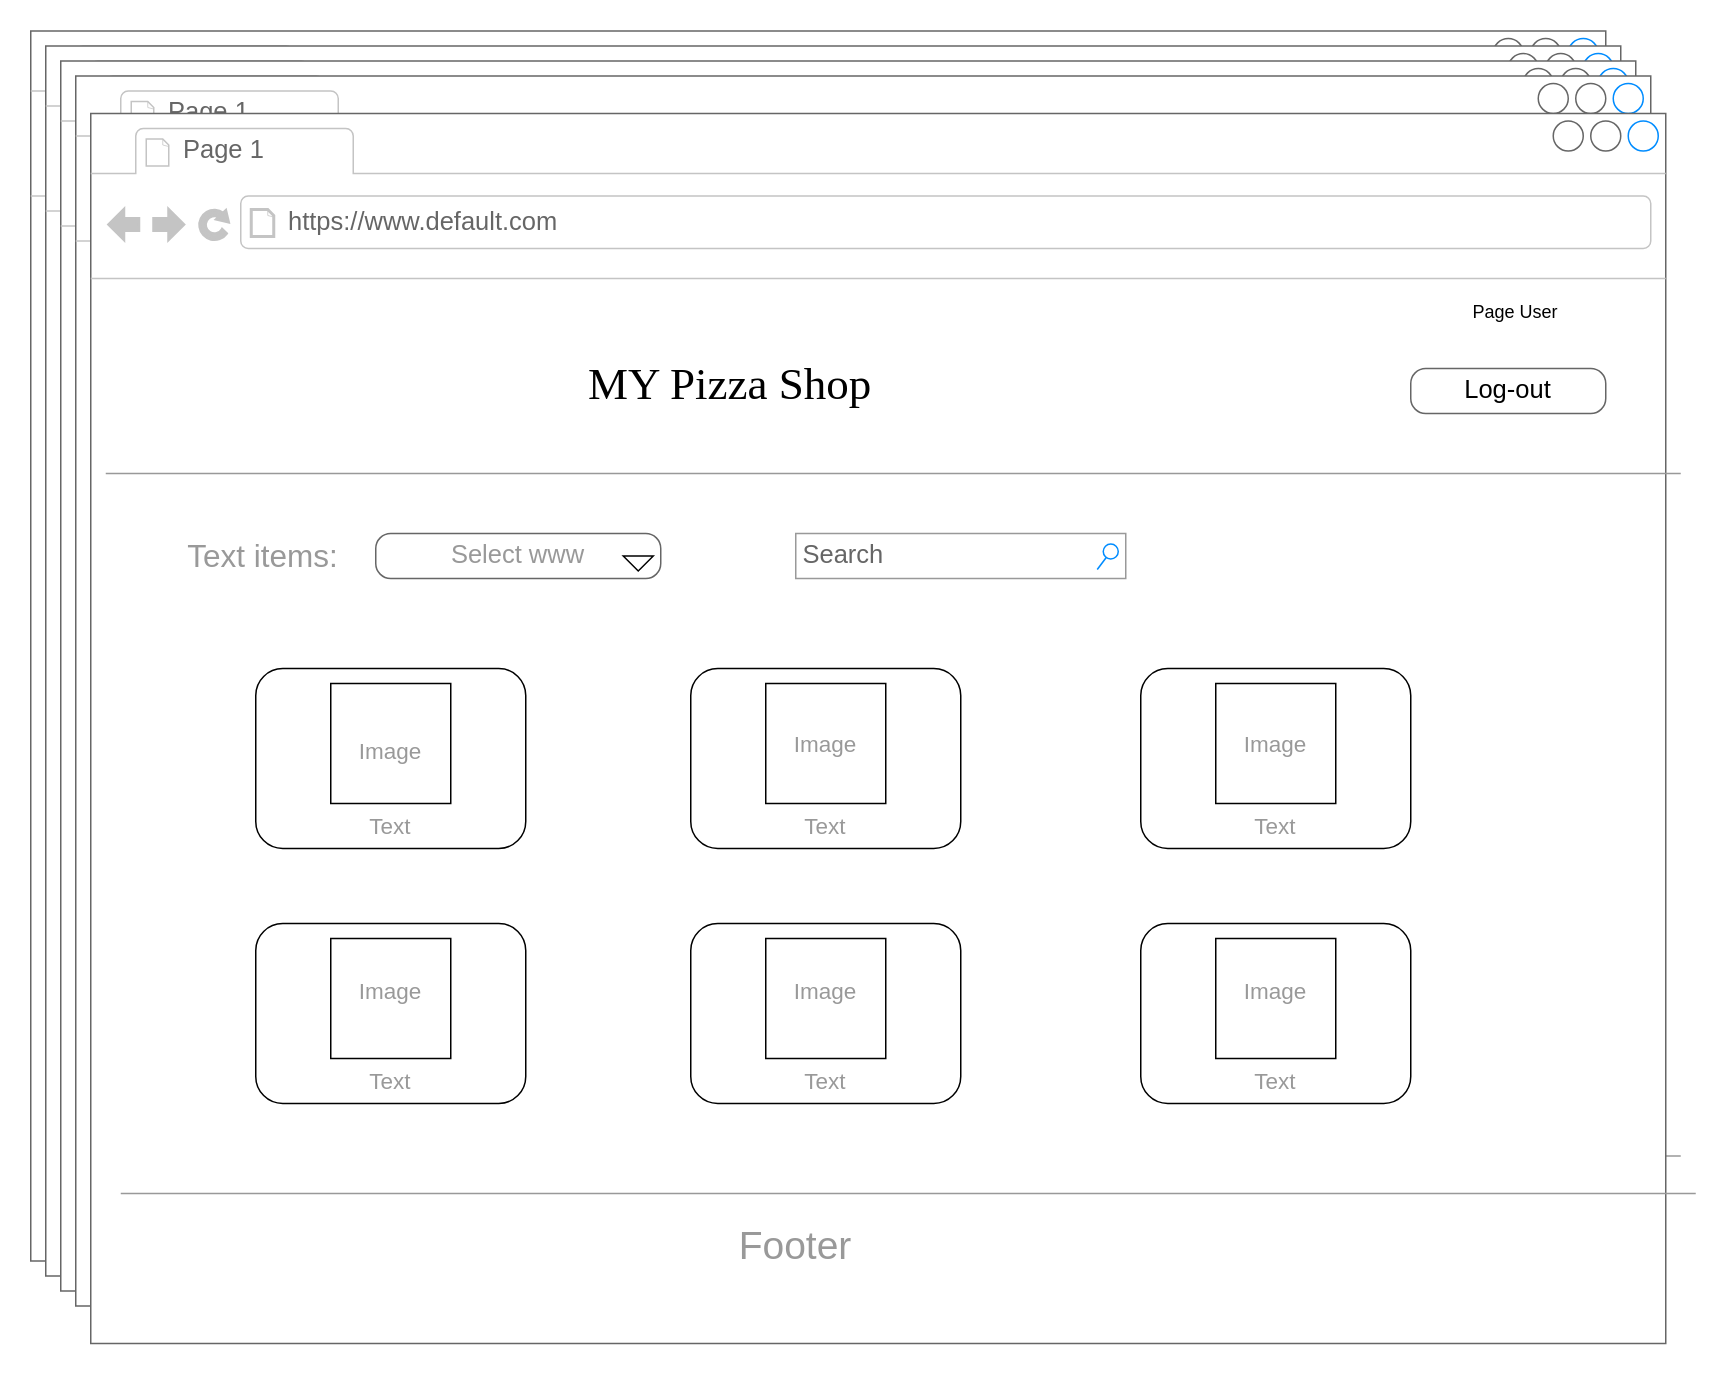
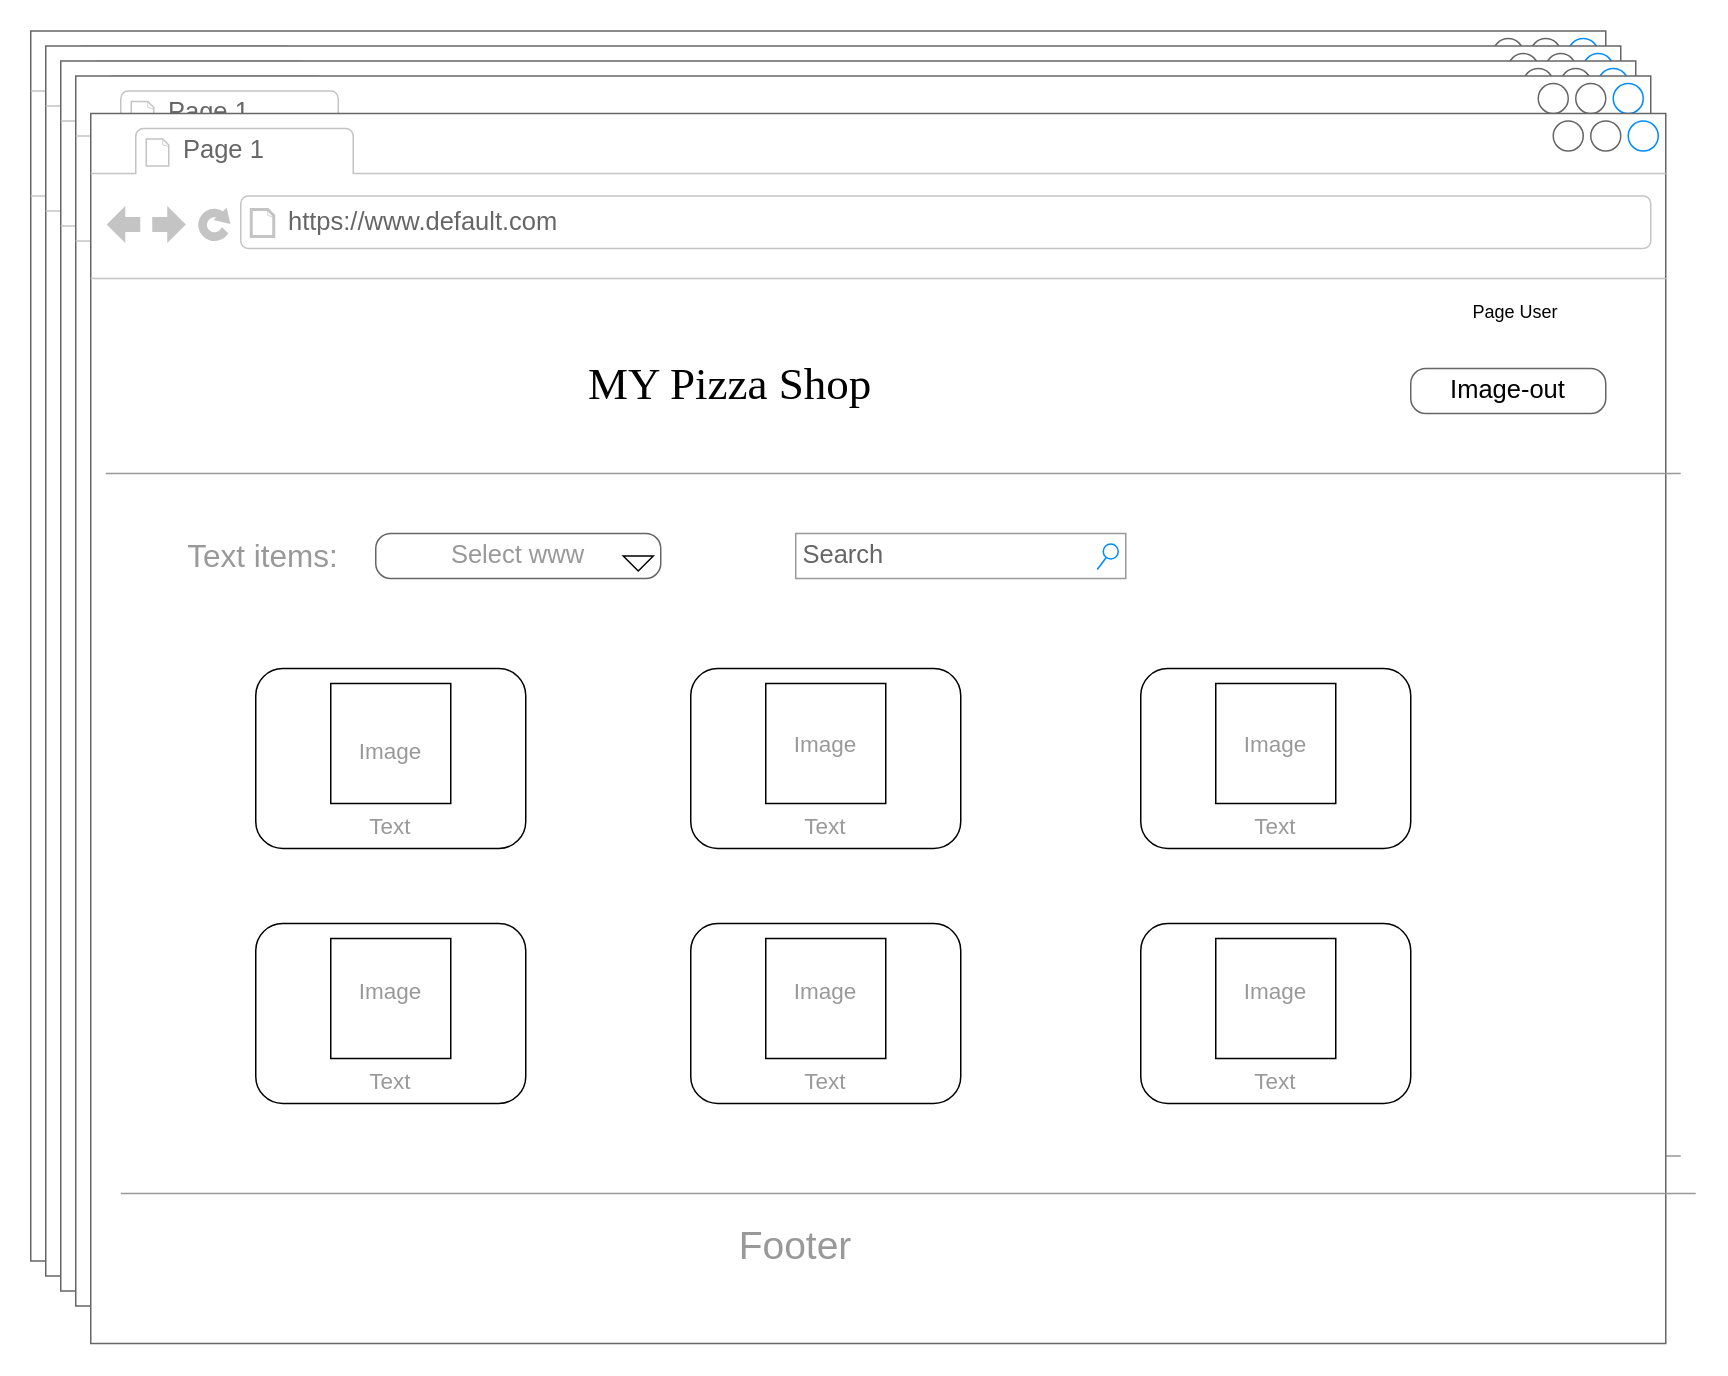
node "Log-out": label "Log-out" -> "Image-out"
